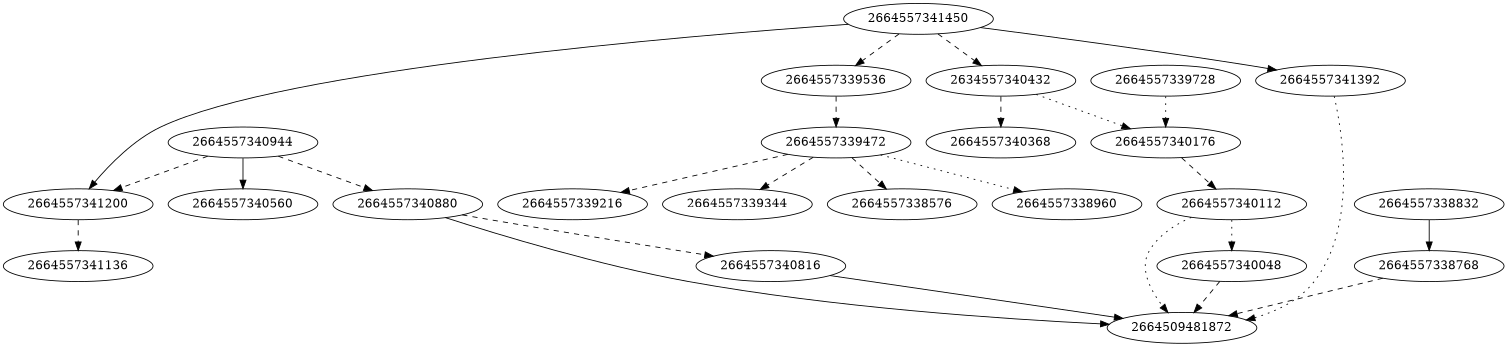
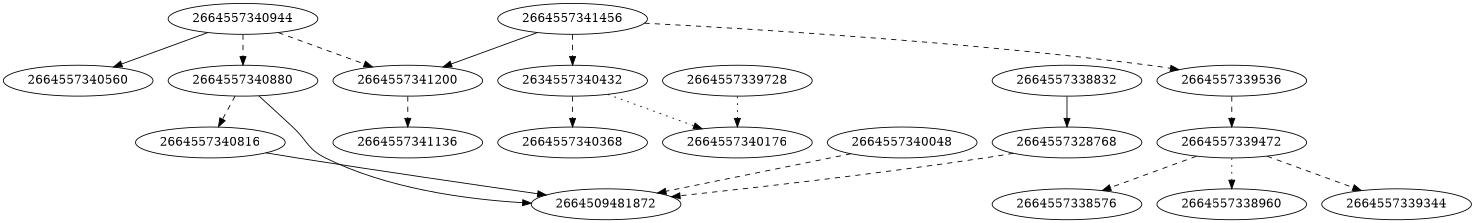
node "2664557341450": label "2664557341450" -> "2664557341456"
node "2664557341392": removed
node "2664557339216": removed
node "2664557340112": removed
node "2664557338768": label "2664557338768" -> "2664557328768"
